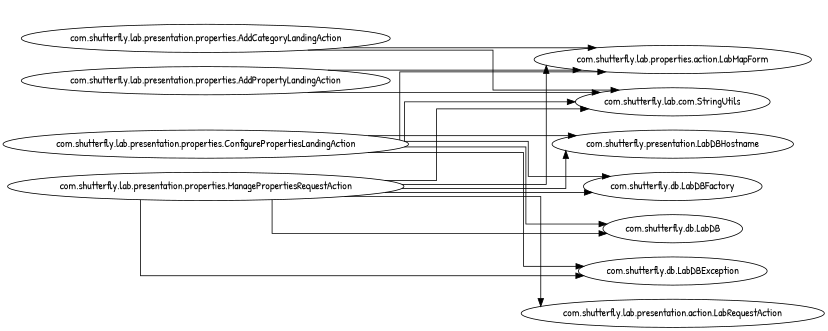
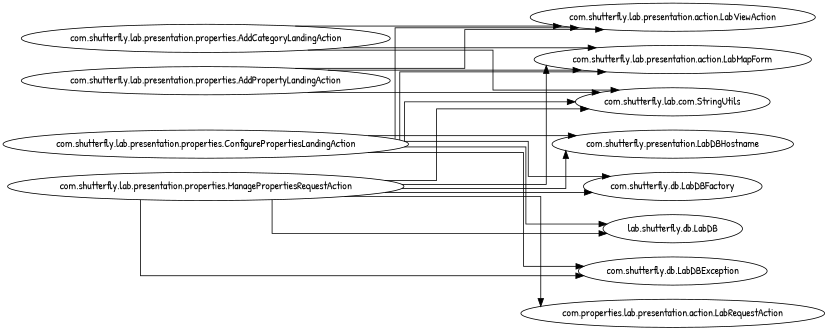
node "com.shutterfly.lab.presentation.action.LabViewAction": added
node "com.shutterfly.lab.properties.action.LabMapForm": label "com.shutterfly.lab.properties.action.LabMapForm" -> "com.shutterfly.lab.presentation.action.LabMapForm"
node "com.shutterfly.db.LabDB": label "com.shutterfly.db.LabDB" -> "lab.shutterfly.db.LabDB"
node "com.shutterfly.lab.presentation.action.LabRequestAction": label "com.shutterfly.lab.presentation.action.LabRequestAction" -> "com.properties.lab.presentation.action.LabRequestAction"
